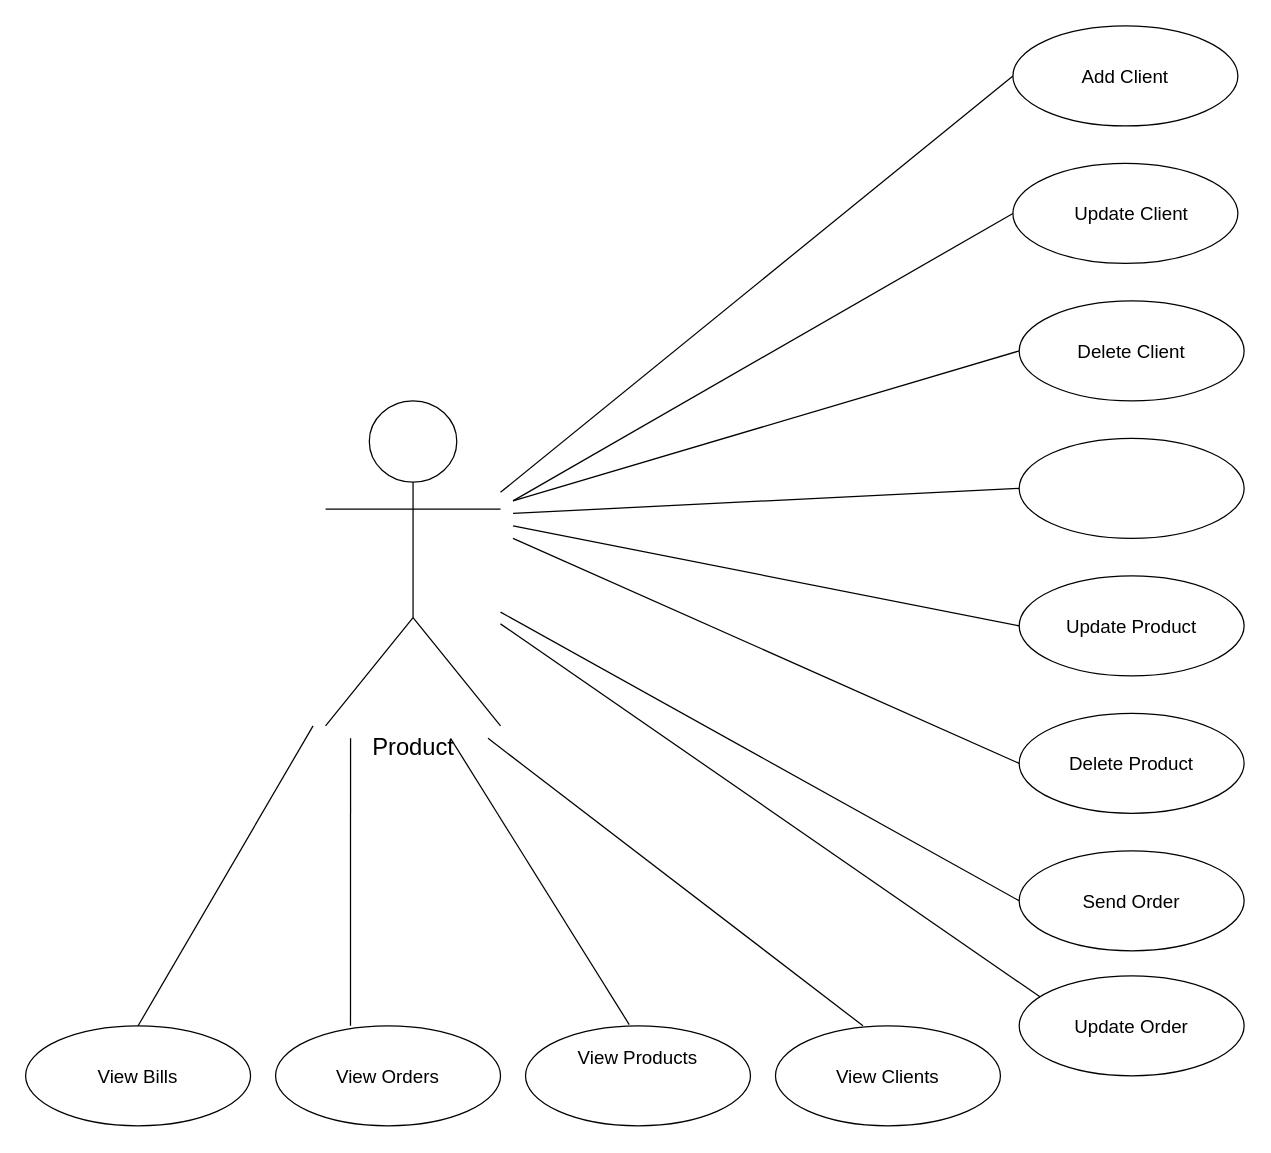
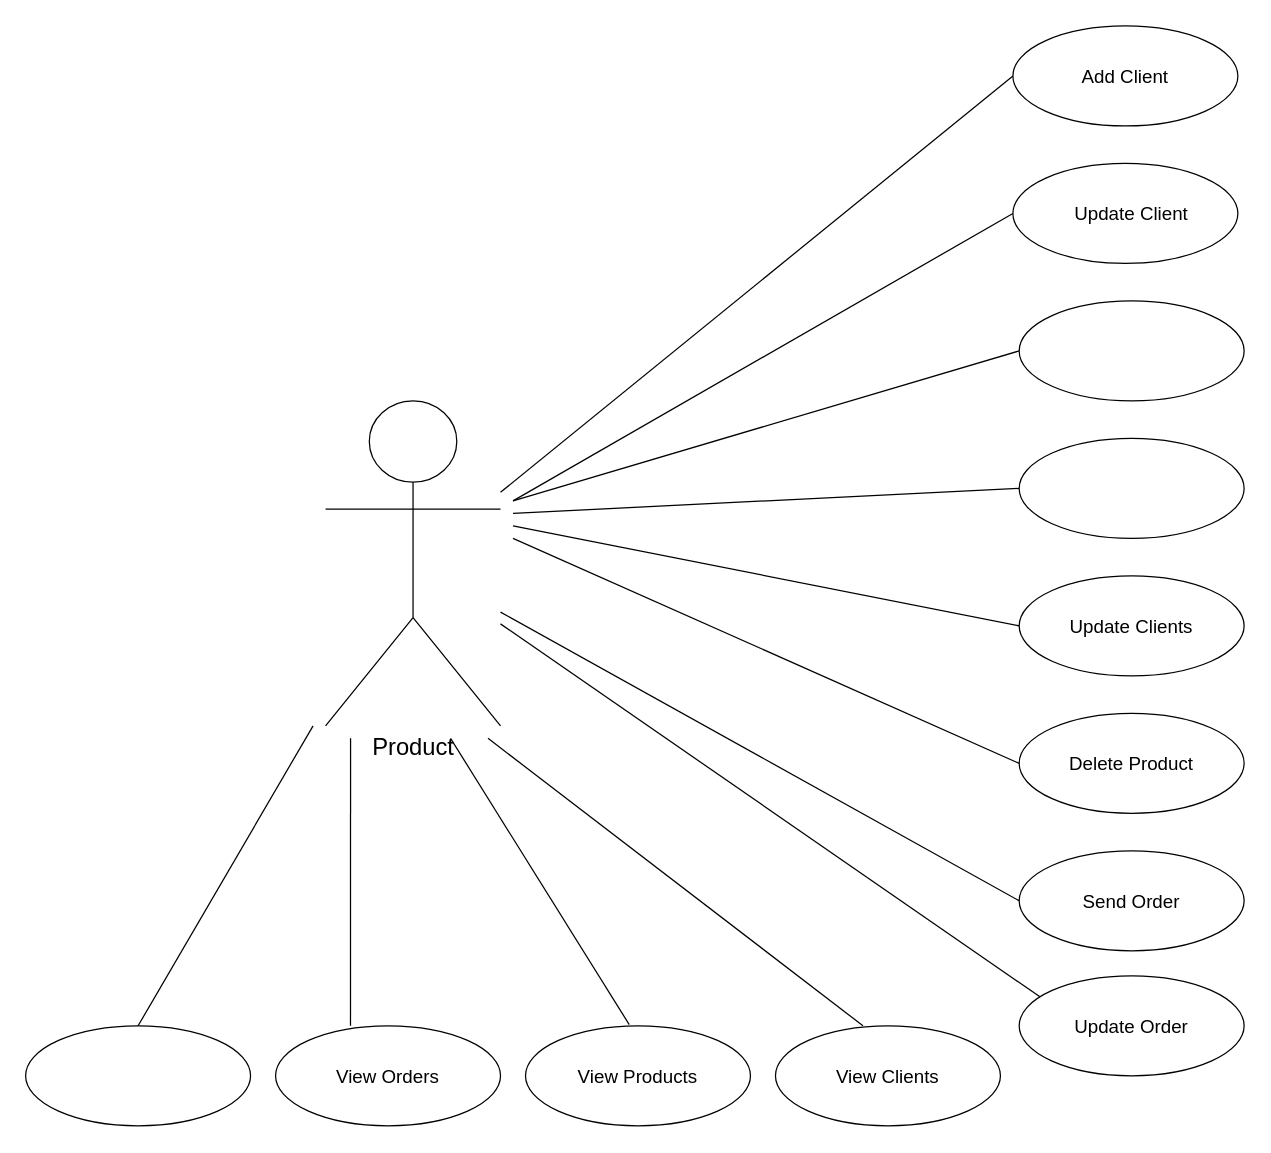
node "Delete Client": removed
node "Update Product": label "Update Product" -> "Update Clients"
node "View Products": moved (638, 1057) -> (638, 1076)
node "View Bills": removed
